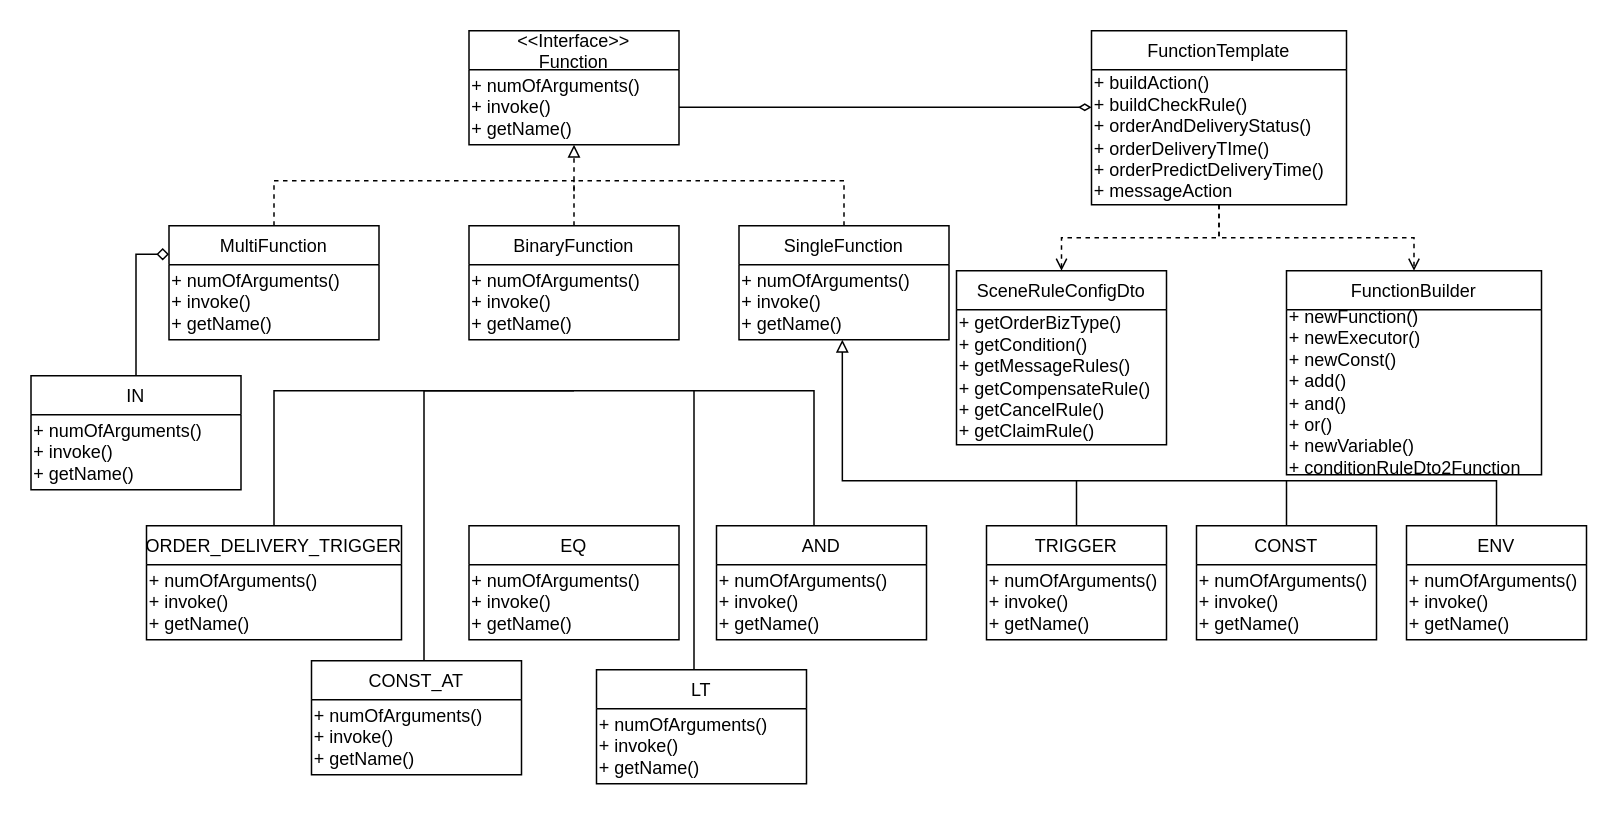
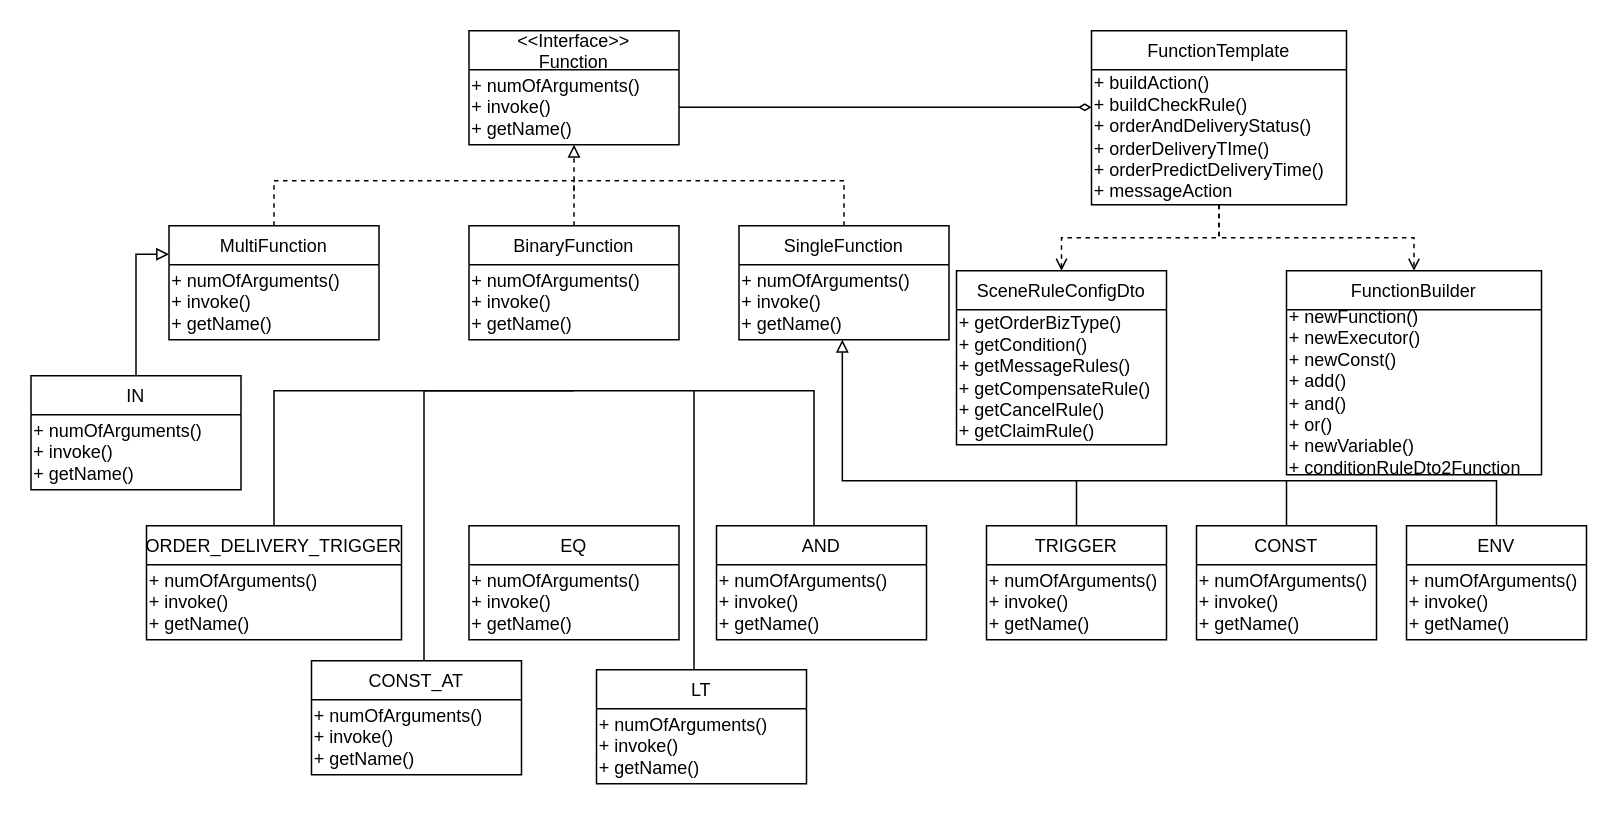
edge "IN" -> "MultiFunction": arrowhead diamond -> block
